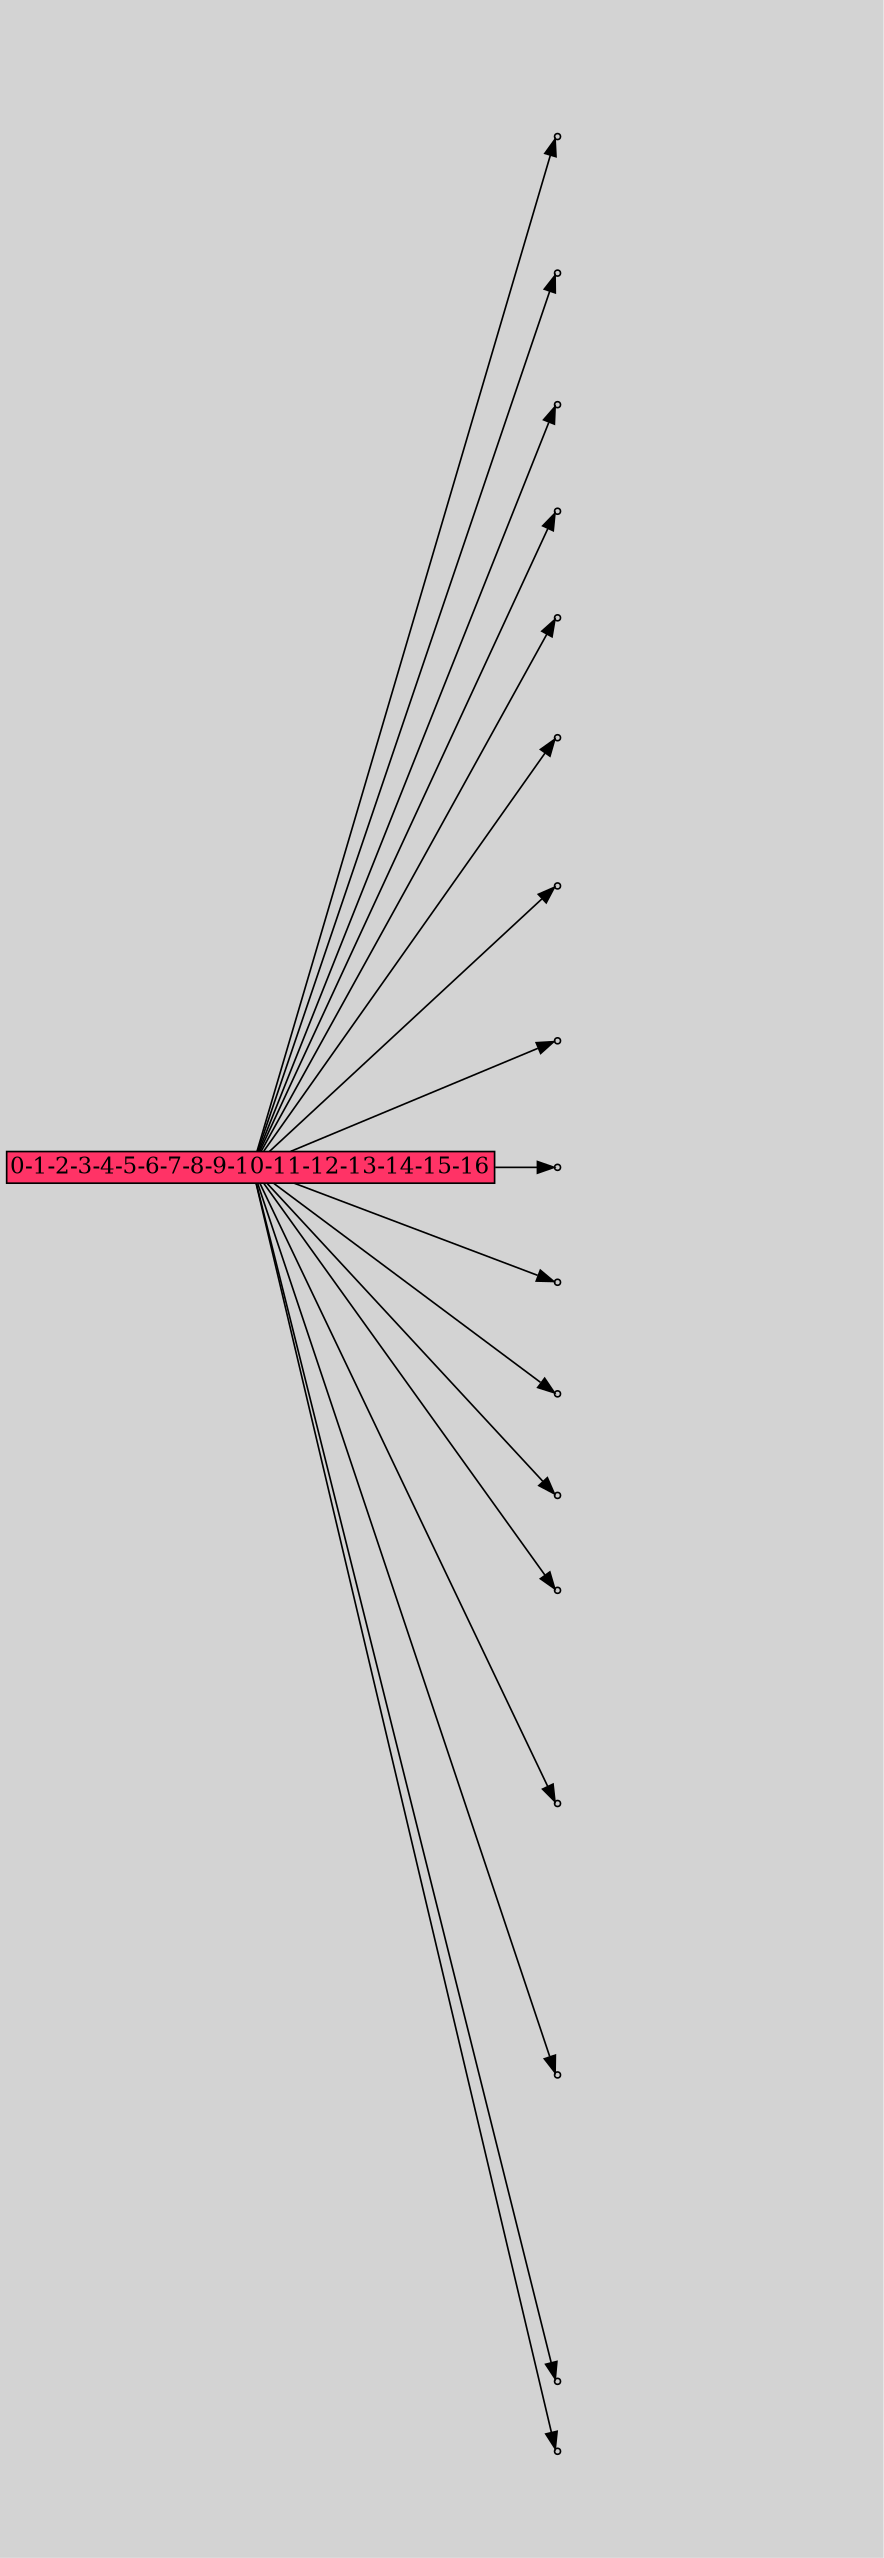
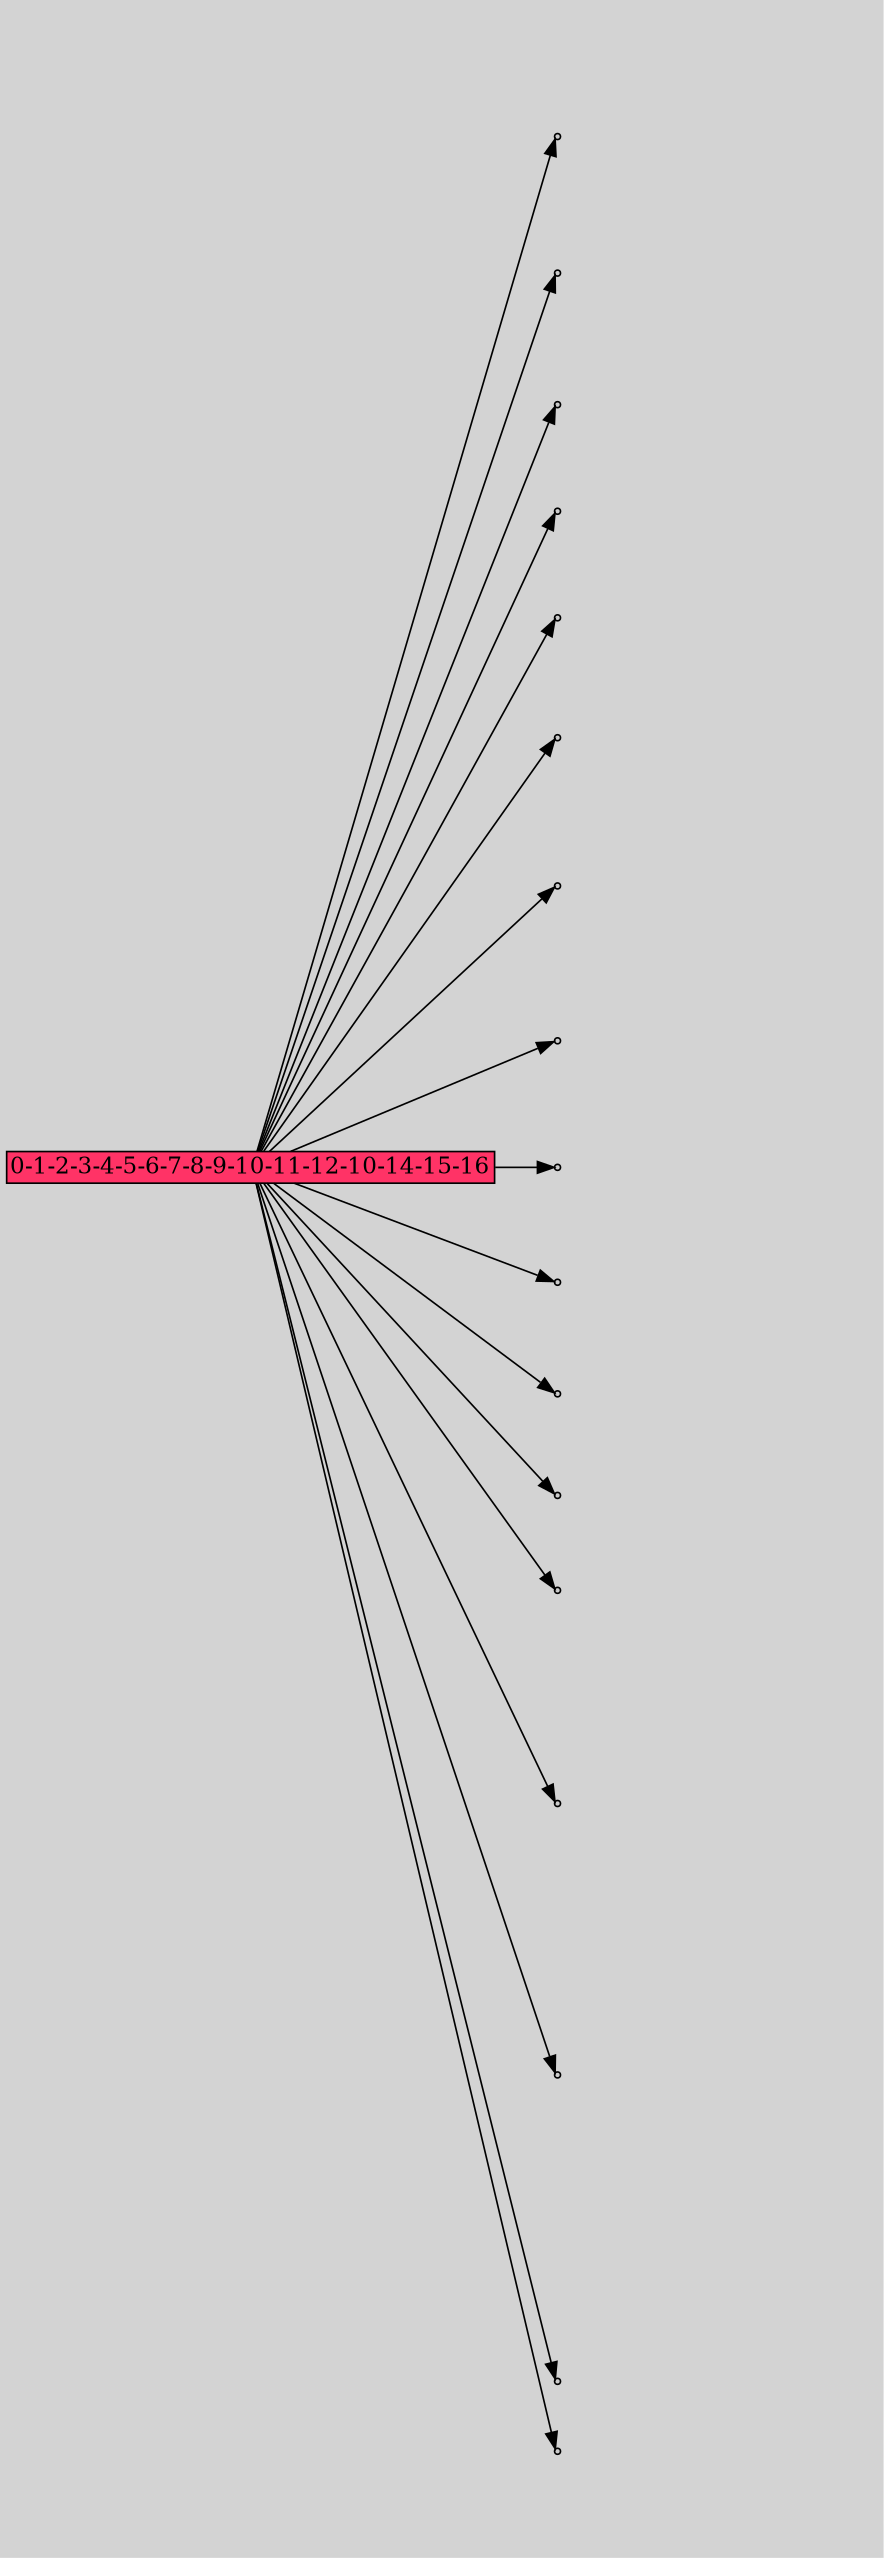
node "0-1-2-3-4-5-6-7-8-9-10-11-12-13-14-15-16": label "0-1-2-3-4-5-6-7-8-9-10-11-12-13-14-15-16" -> "0-1-2-3-4-5-6-7-8-9-10-11-12-10-14-15-16"
